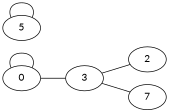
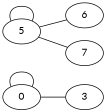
node "6": added
node "2": removed
edge "3" -- "7": now "5" -- "7"
